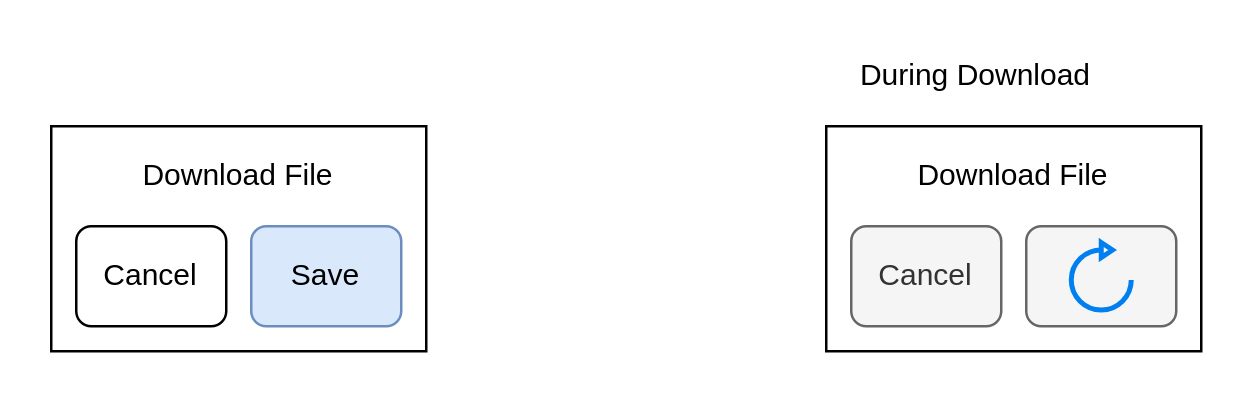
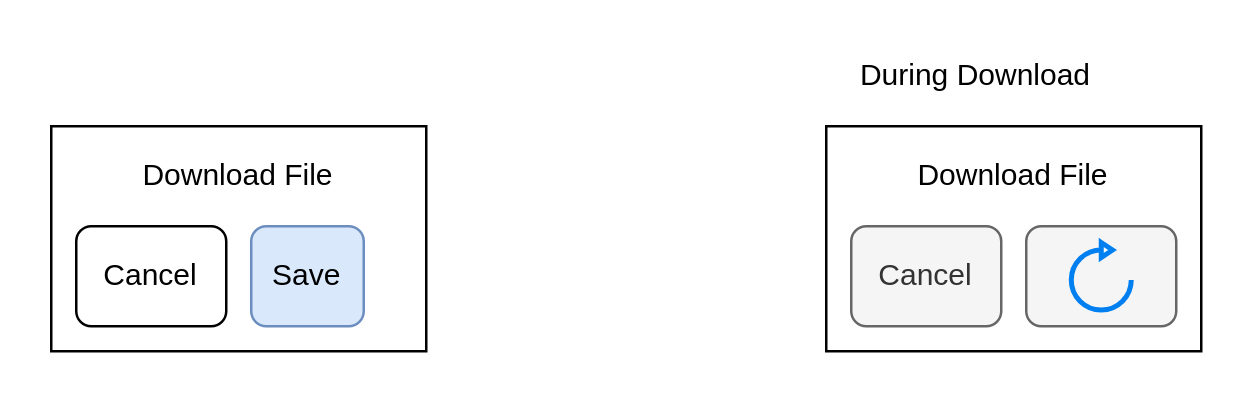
node "Save": size 150x100 -> 113x100
